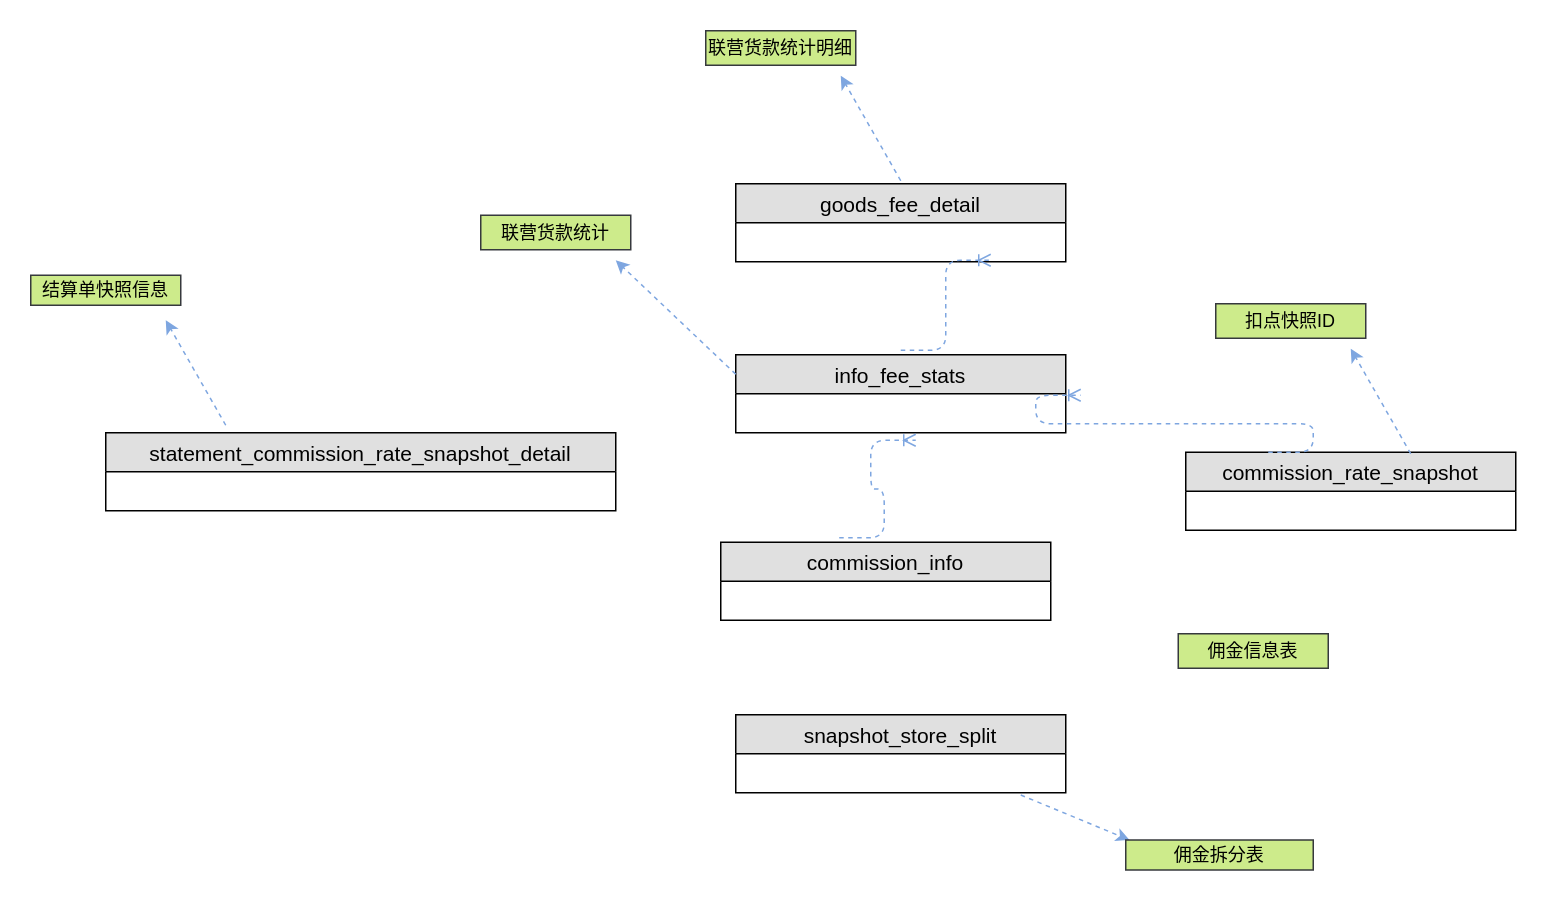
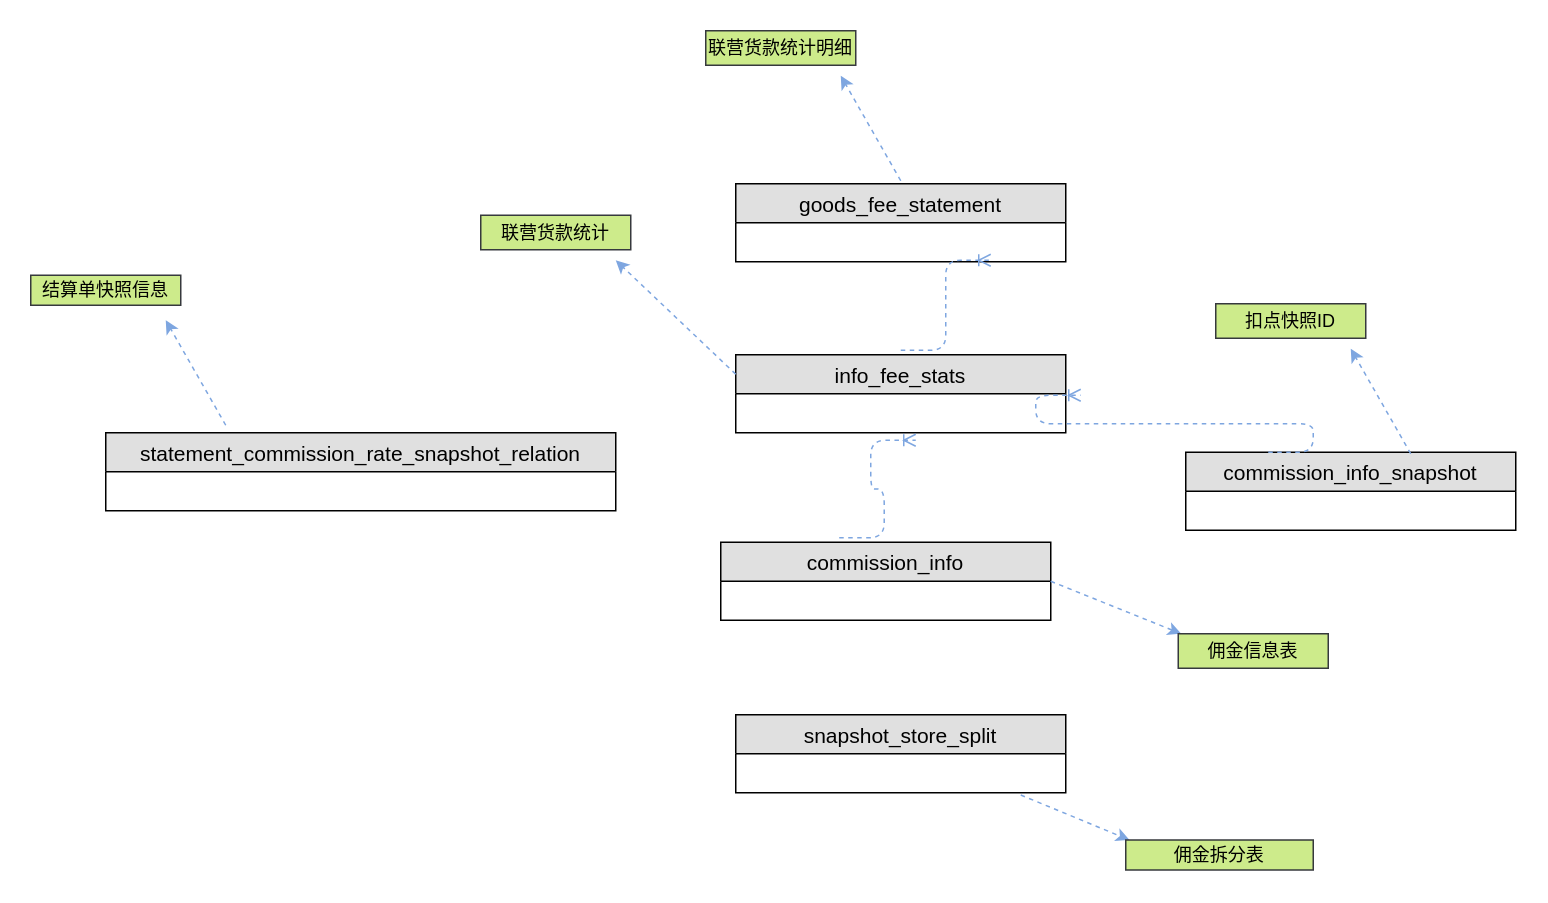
node "goods_fee_detail": label "goods_fee_detail" -> "goods_fee_statement"
node "statement_commission_rate_snapshot_detail": label "statement_commission_rate_snapshot_detail" -> "statement_commission_rate_snapshot_relation"
node "commission_rate_snapshot": label "commission_rate_snapshot" -> "commission_info_snapshot"
edge "commission_info" -> "佣金信息表": added
